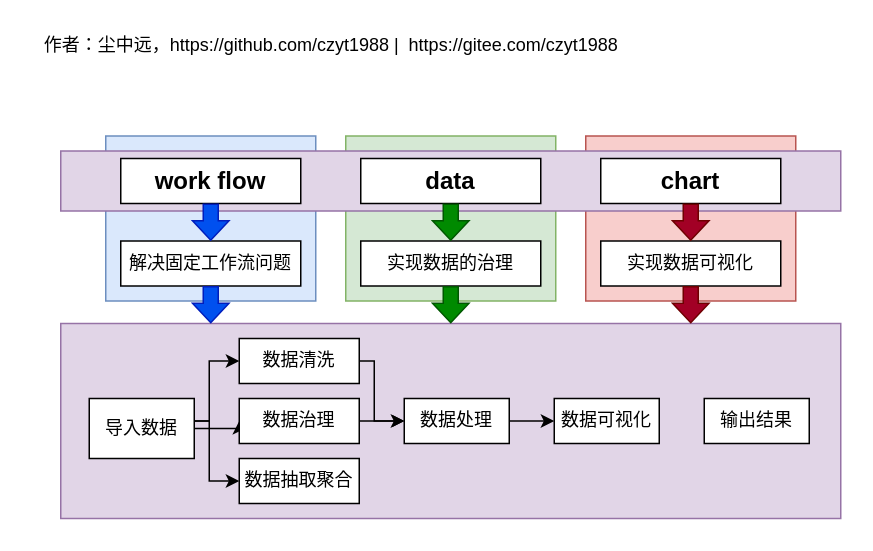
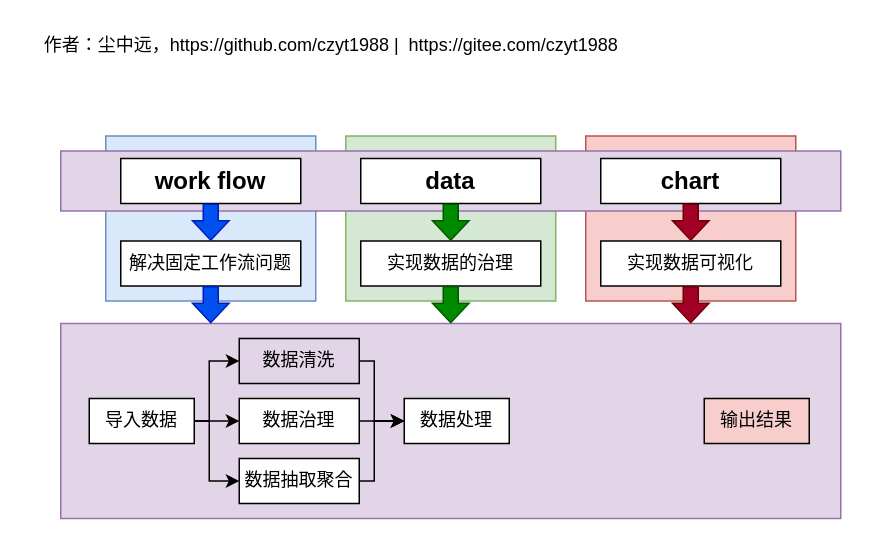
node "数据清洗": fillcolor #ffffff -> #e1d5e7
edge "数据处理" -> "数据可视化": removed
node "数据可视化": removed
node "输出结果": fillcolor #ffffff -> #f8cecc
node "导入数据": size 105x60 -> 105x45
edge "数据抽取聚合" -> "数据处理": added
